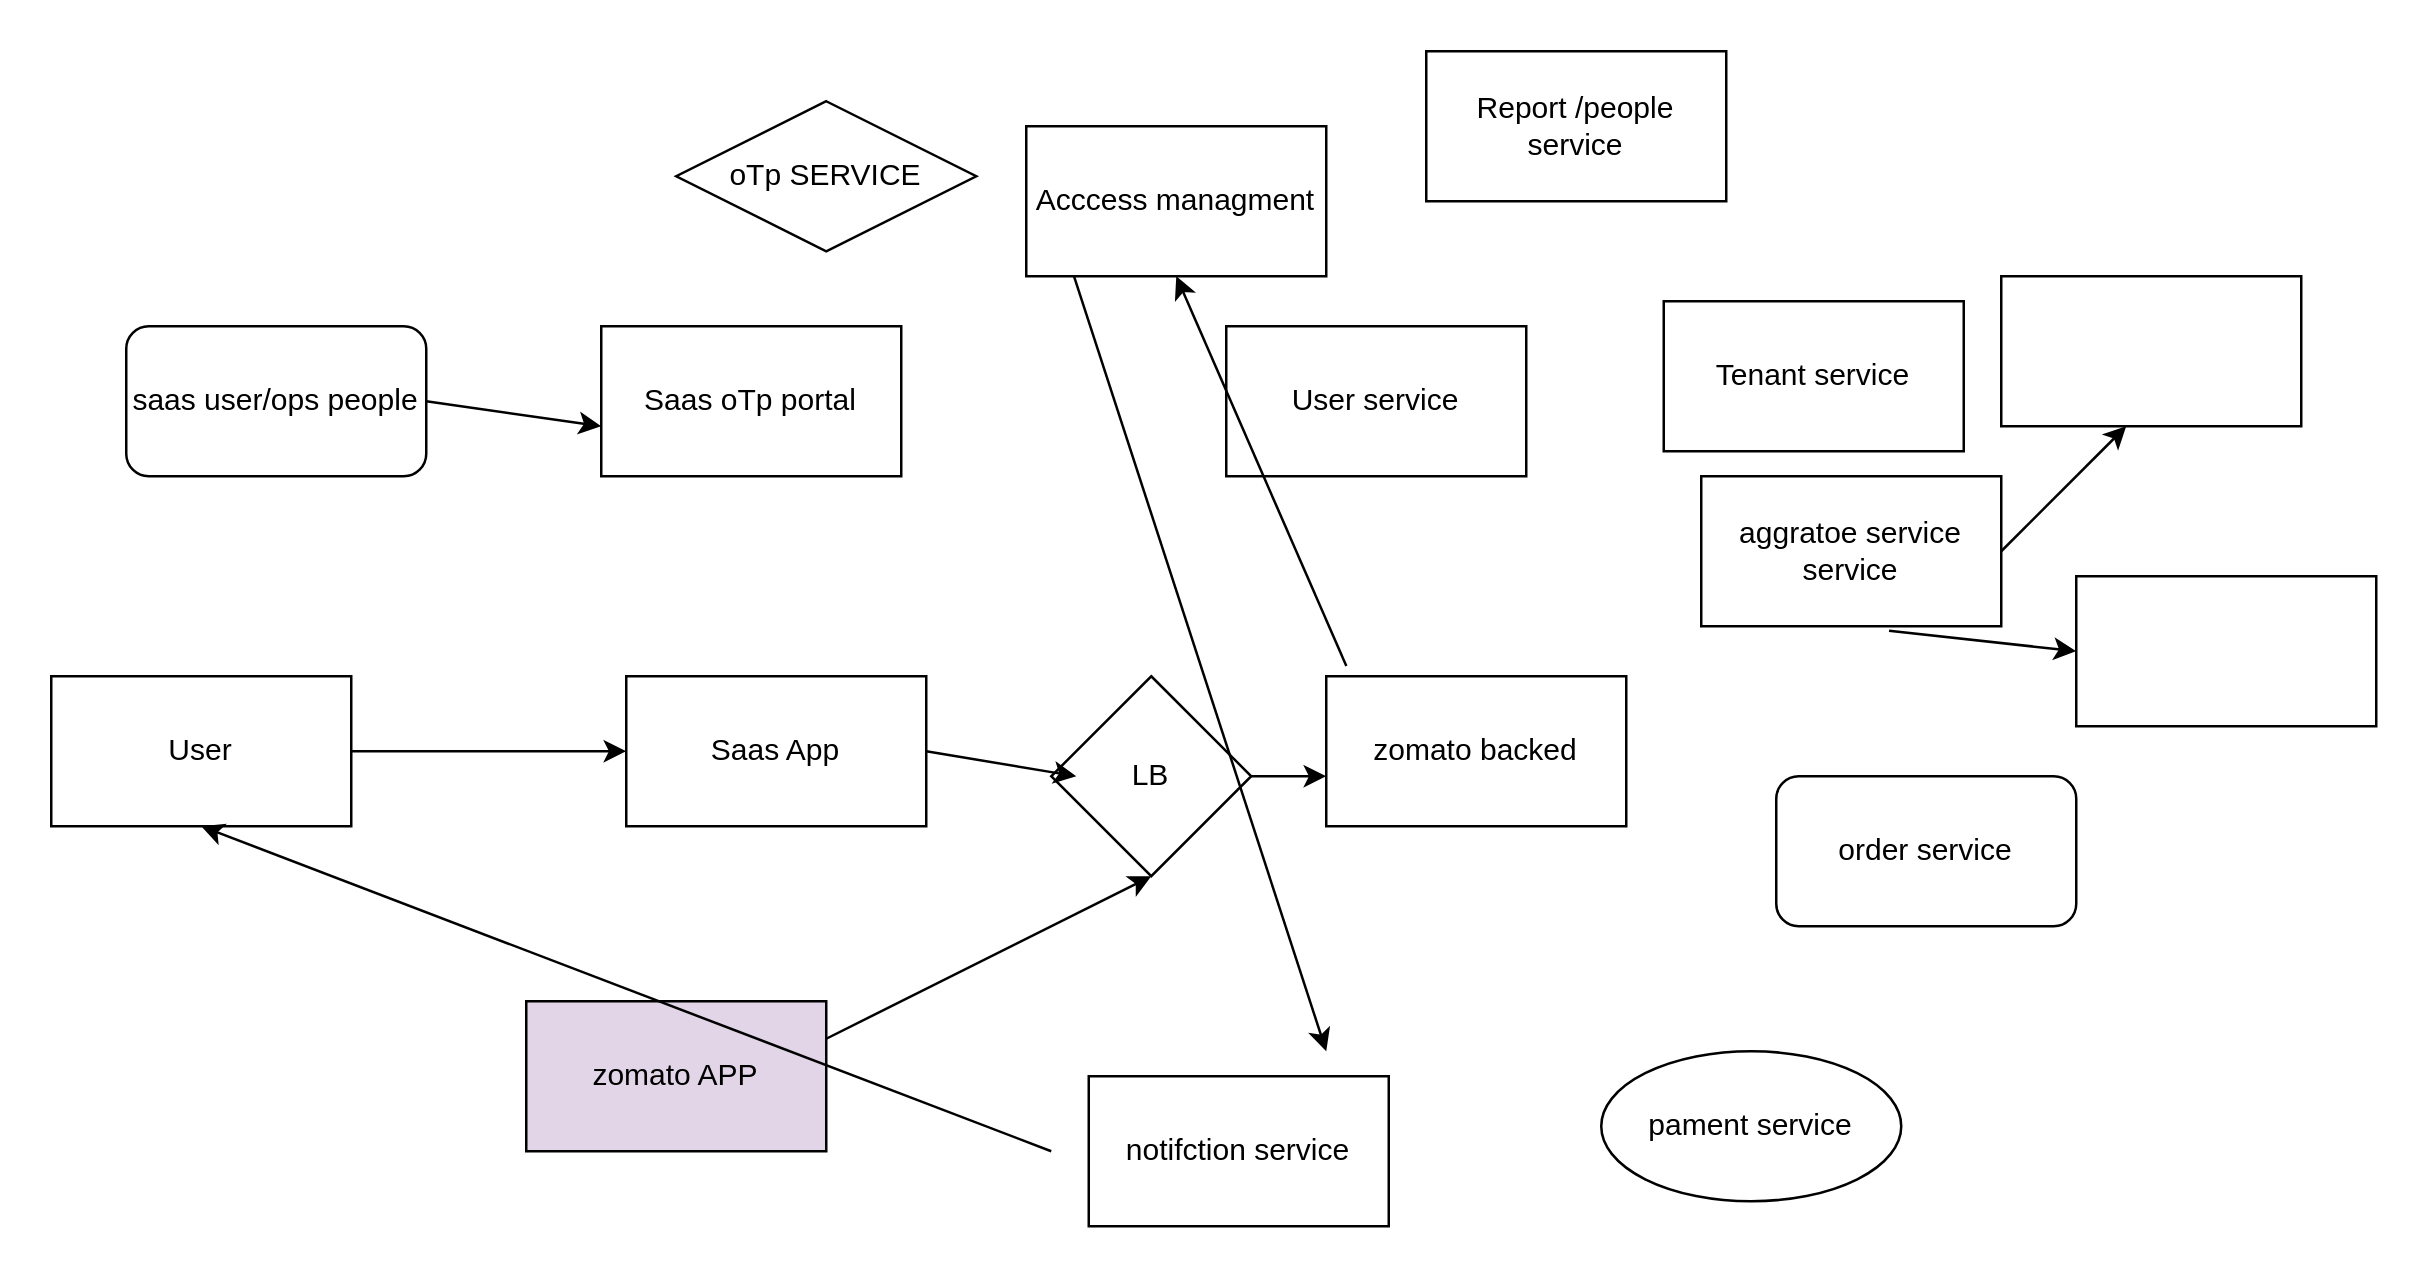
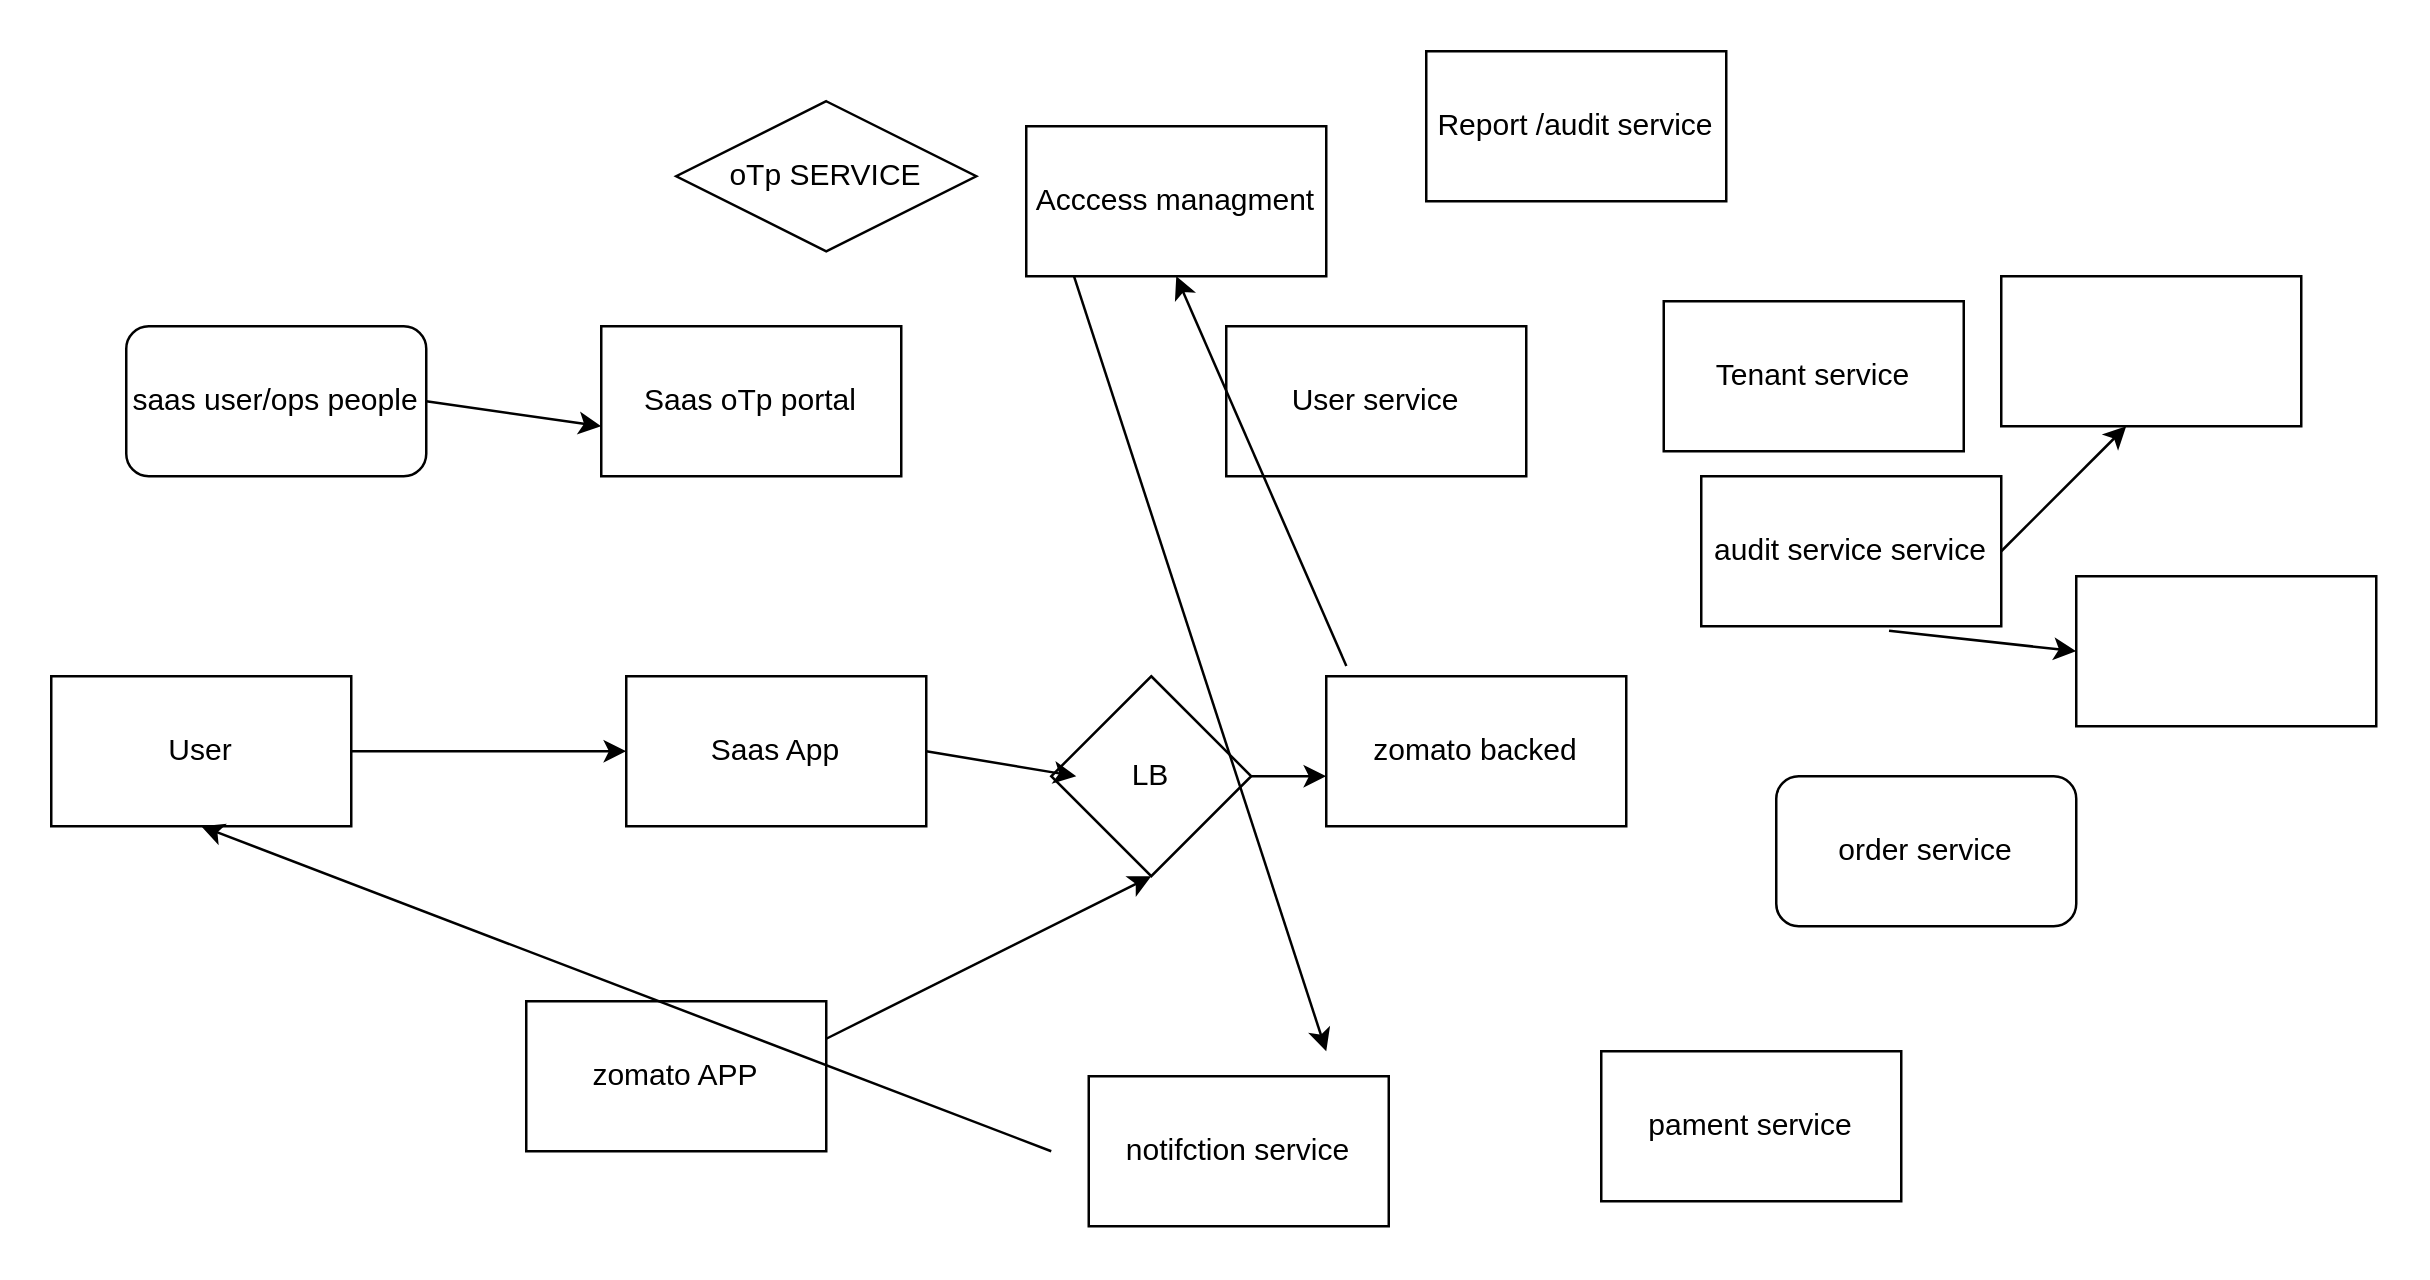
node "Report /people service": label "Report /people service" -> "Report /audit service"
node "aggratoe service service": label "aggratoe service service" -> "audit service service"
node "zomato APP": fillcolor #e1d5e7 -> #ffffff
node "pament service": shape ellipse -> rectangle
